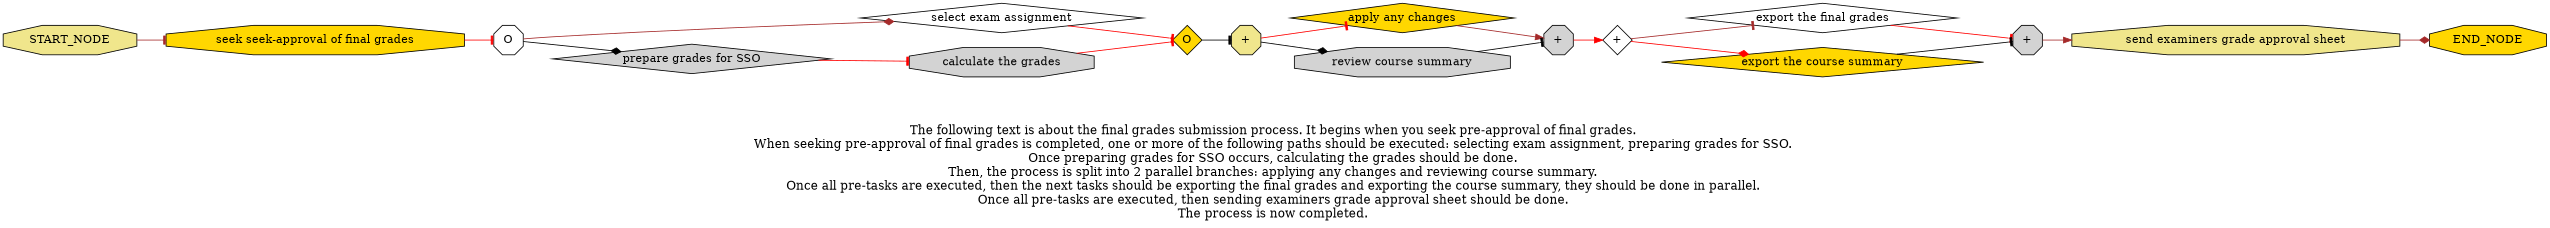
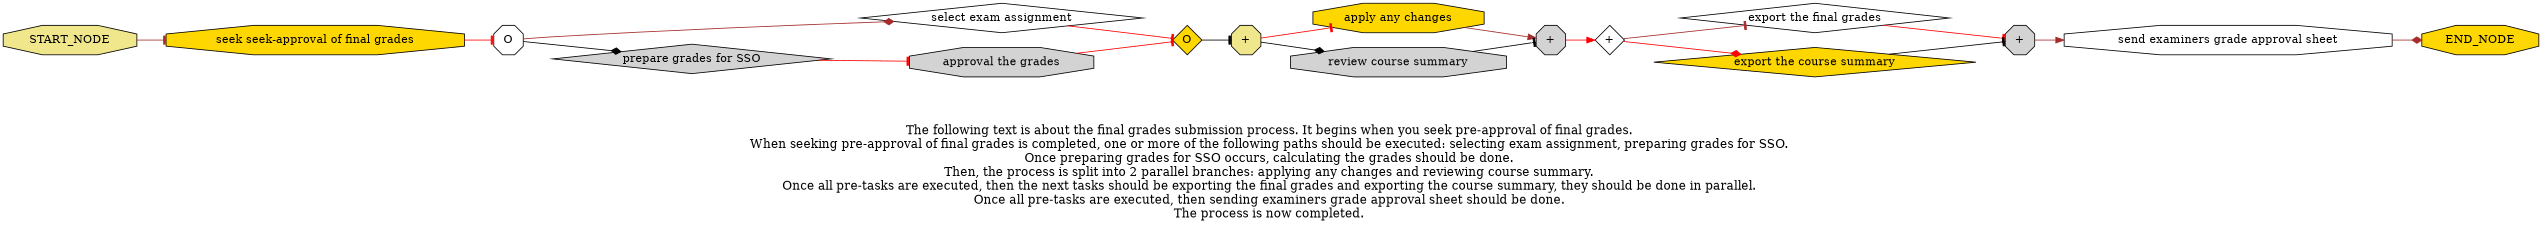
node "apply any changes": shape diamond -> octagon
node "send examiners grade approval sheet": fillcolor khaki -> white
node "calculate the grades": label "calculate the grades" -> "approval the grades"
